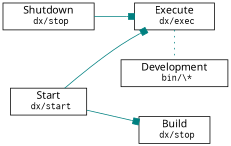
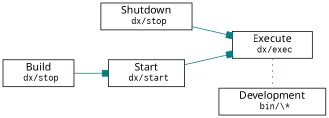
edge "Start" -> "Build": reversed
